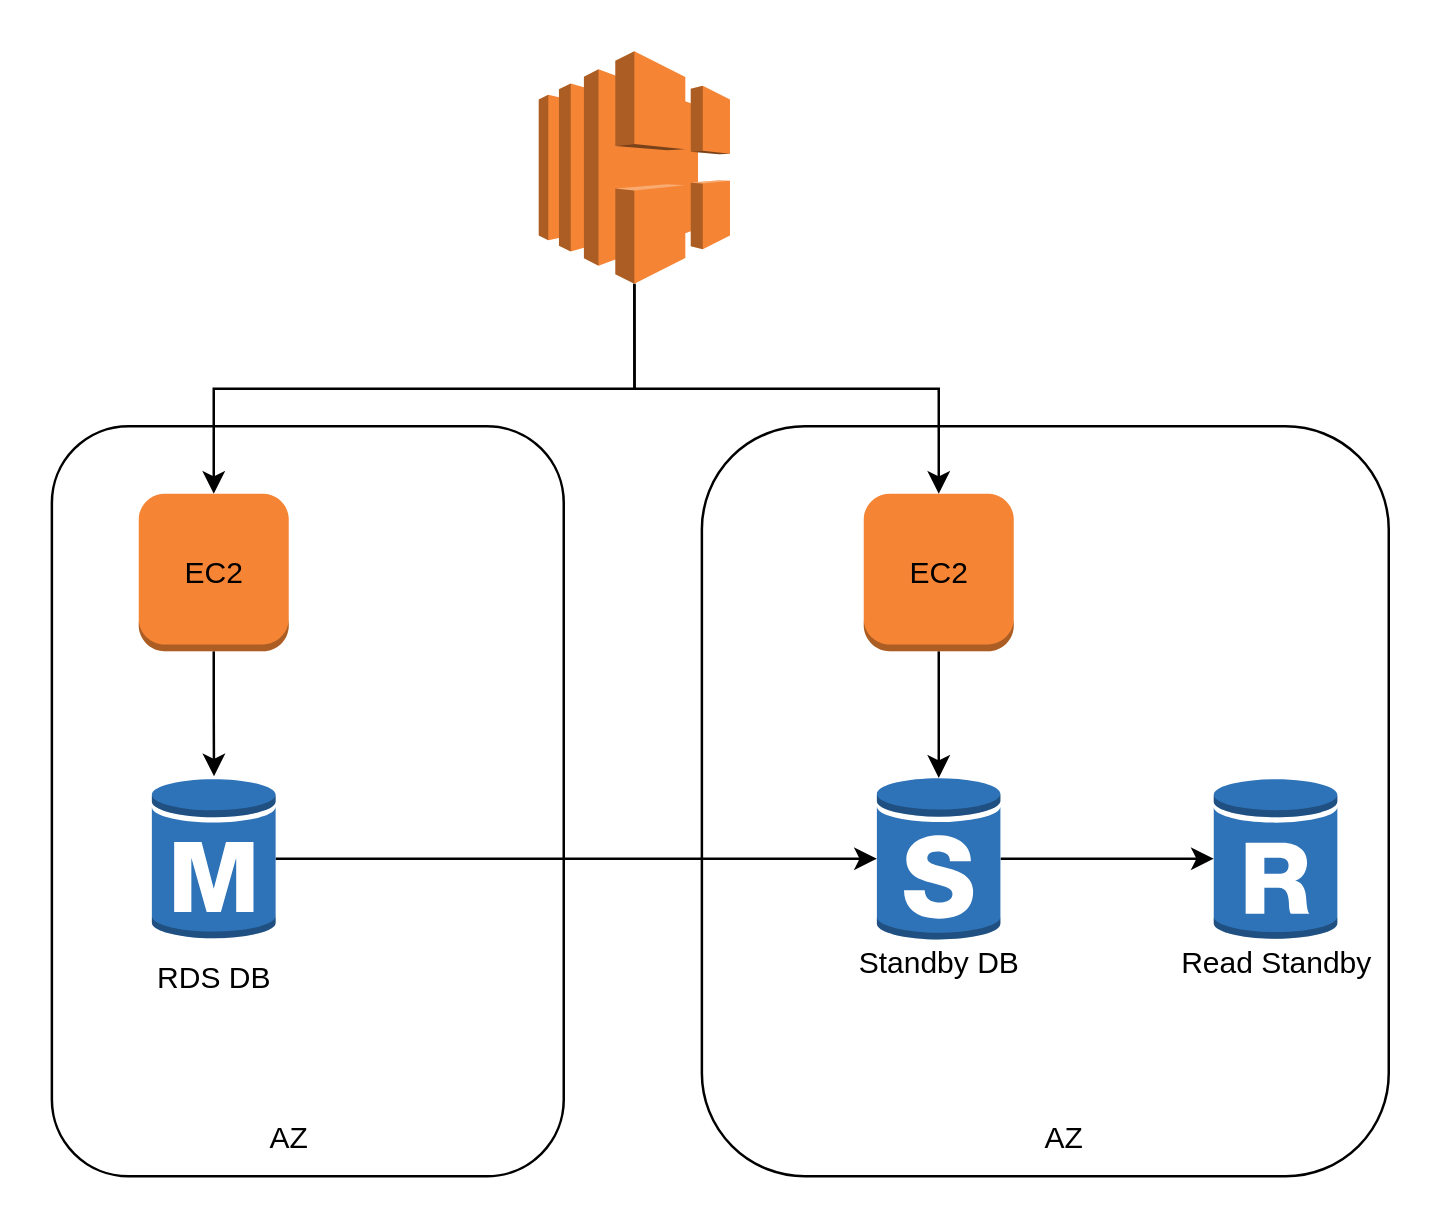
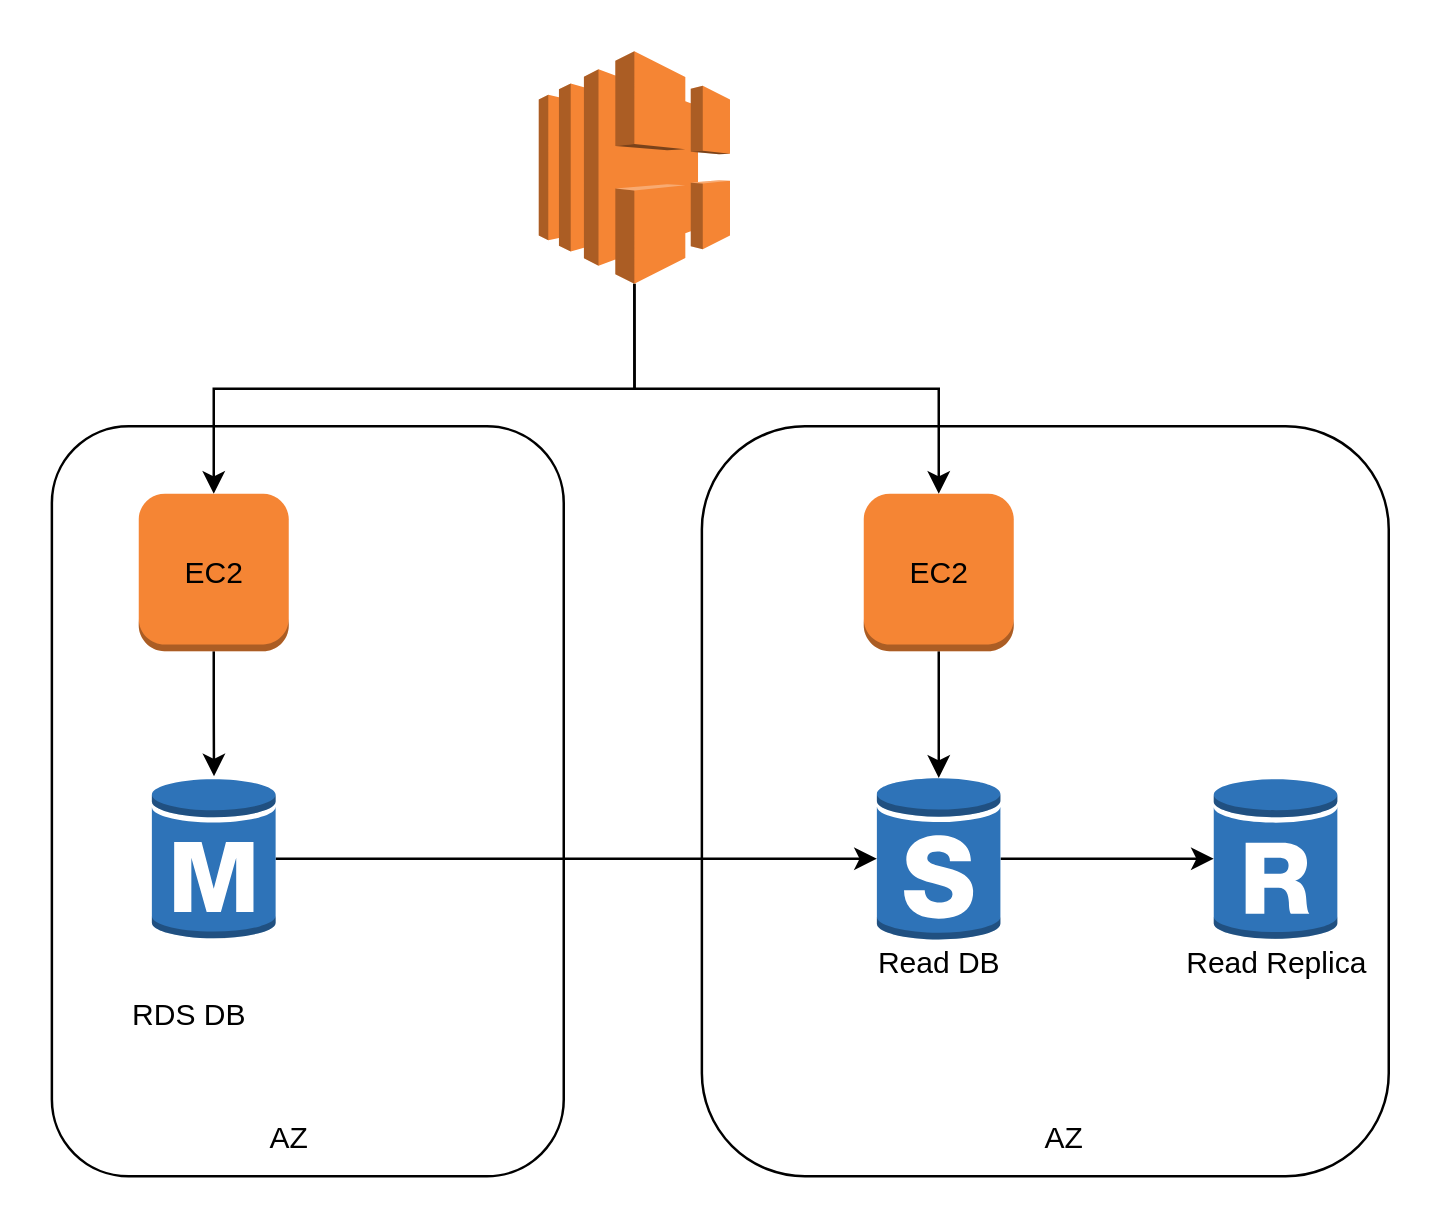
node "Standby DB": label "Standby DB" -> "Read DB"
node "Read Standby": label "Read Standby" -> "Read Replica"
node "RDS DB": moved (214, 979) -> (189, 1016)
